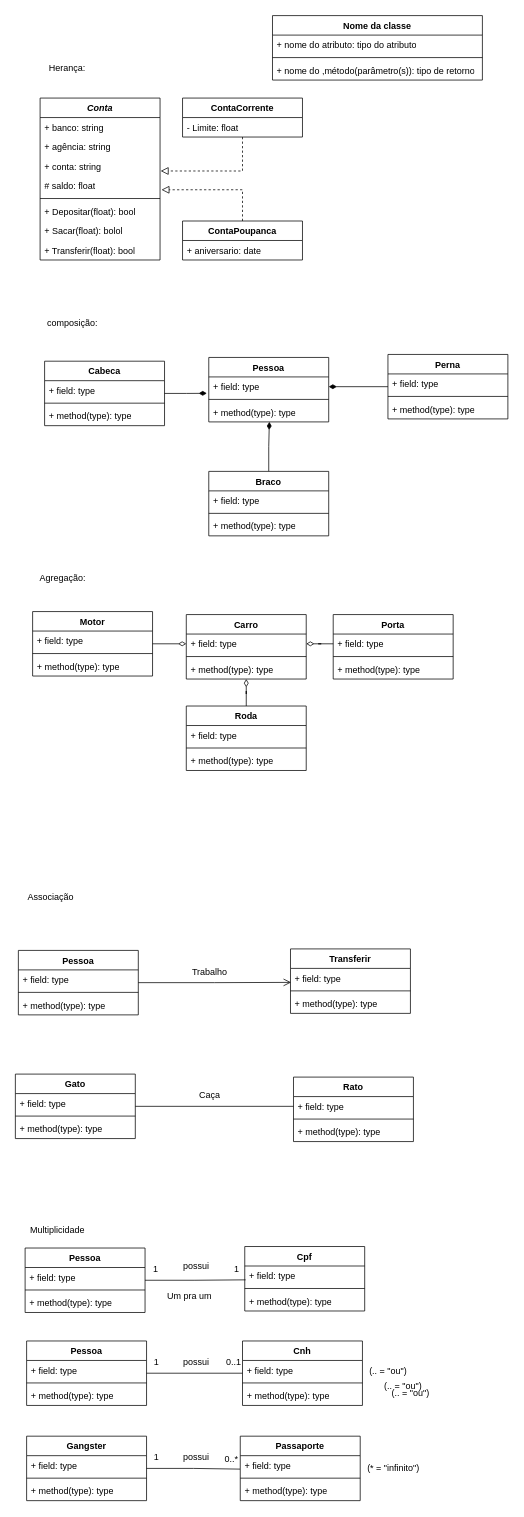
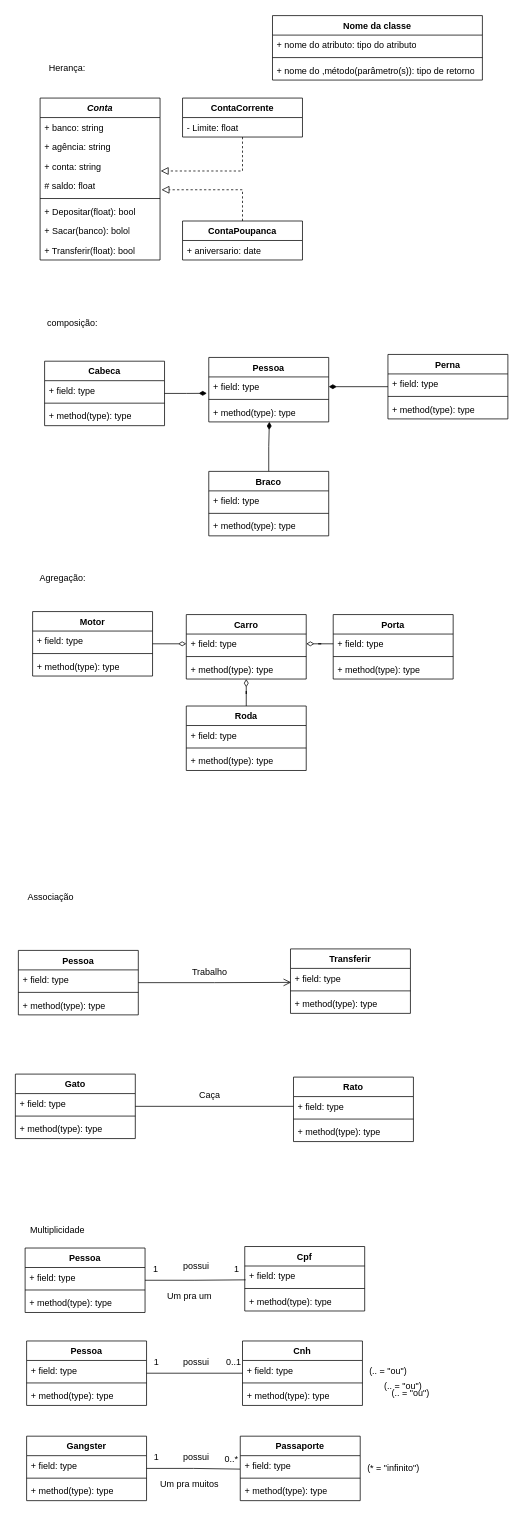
node "+ Sacar(float): bolol": label "+ Sacar(float): bolol" -> "+ Sacar(banco): bolol"
node "Um pra muitos": added
